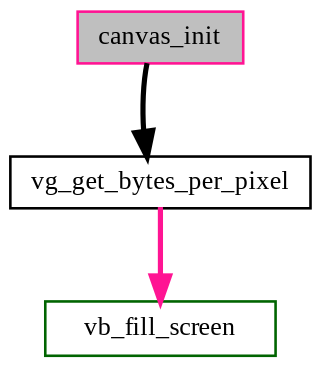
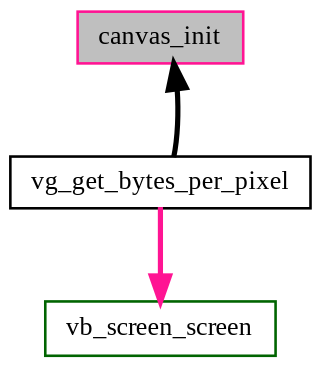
edge "canvas_init" -> "vg_get_bytes_per_pixel": reversed
node "vb_fill_screen": label "vb_fill_screen" -> "vb_screen_screen"
